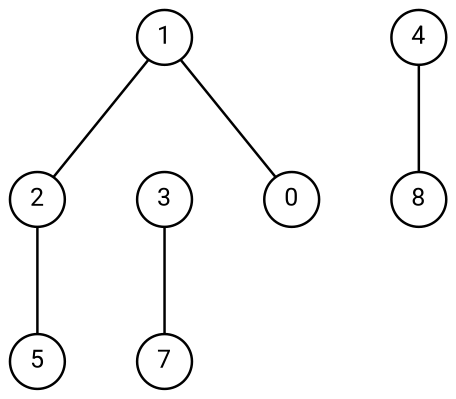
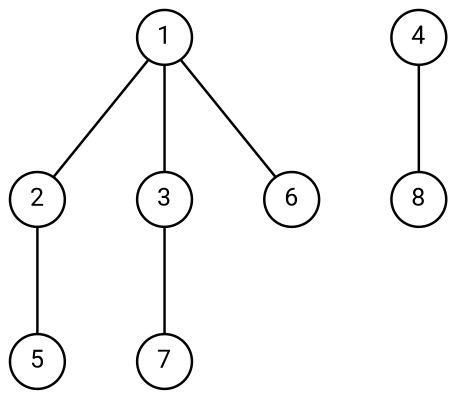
edge "1" -- "3": added
node "0": label "0" -> "6"
